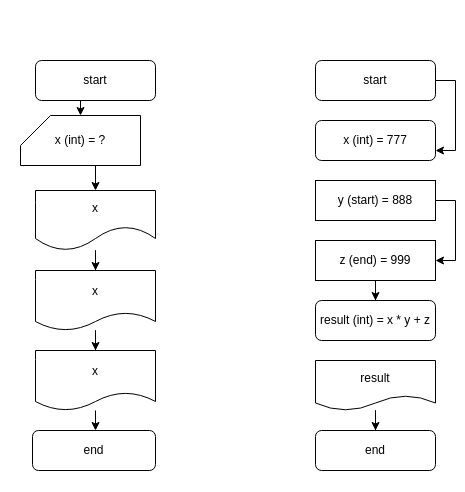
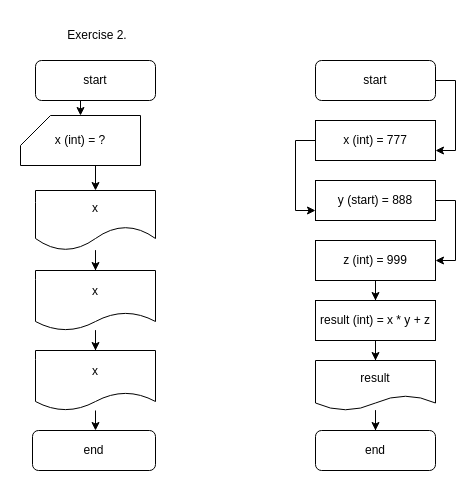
node "Exercise 2.": added
node "x (int) = 777": shape rounded rectangle -> rectangle
edge "x (int) = 777" -> "y (start) = 888": added
node "z (end) = 999": label "z (end) = 999" -> "z (int) = 999"
node "result (int) = x * y + z": shape rounded rectangle -> rectangle
edge "result (int) = x * y + z" -> "result": added
